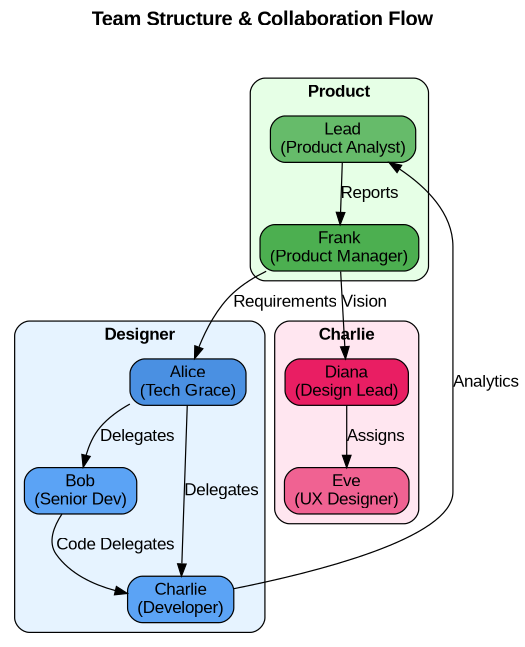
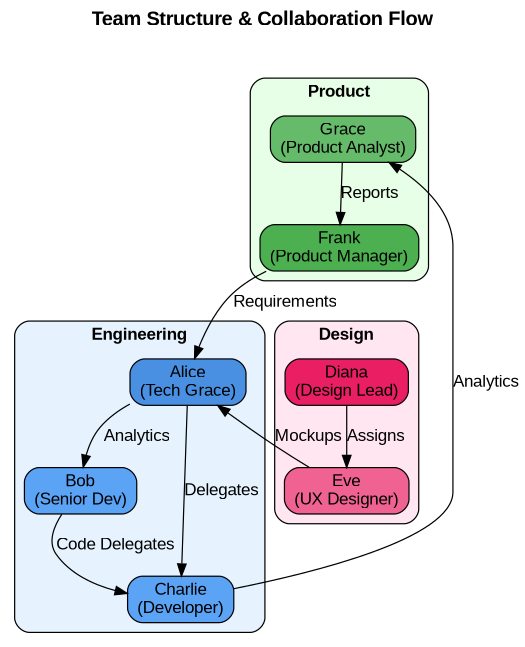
node "Lead (Product Analyst)": label "Lead (Product Analyst)" -> "Grace (Product Analyst)"
edge "Frank (Product Manager)" -> "Diana (Design Lead)": removed, label "Vision"
cluster "Designer": label "Designer" -> "Engineering"
cluster "Charlie": label "Charlie" -> "Design"
edge "Eve (UX Designer)" -> "Alice (Tech Grace)": added, label "Mockups"
edge "Alice (Tech Grace)" -> "Bob (Senior Dev)": label "Delegates" -> "Analytics"
